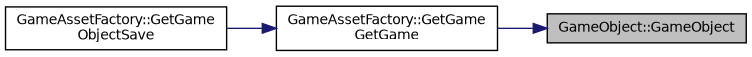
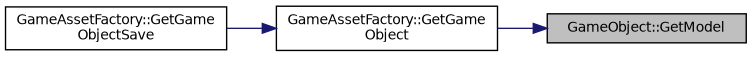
node "GameAssetFactory::GetGame GetGame": label "GameAssetFactory::GetGame GetGame" -> "GameAssetFactory::GetGame Object"
node "GameObject::GameObject": label "GameObject::GameObject" -> "GameObject::GetModel"
